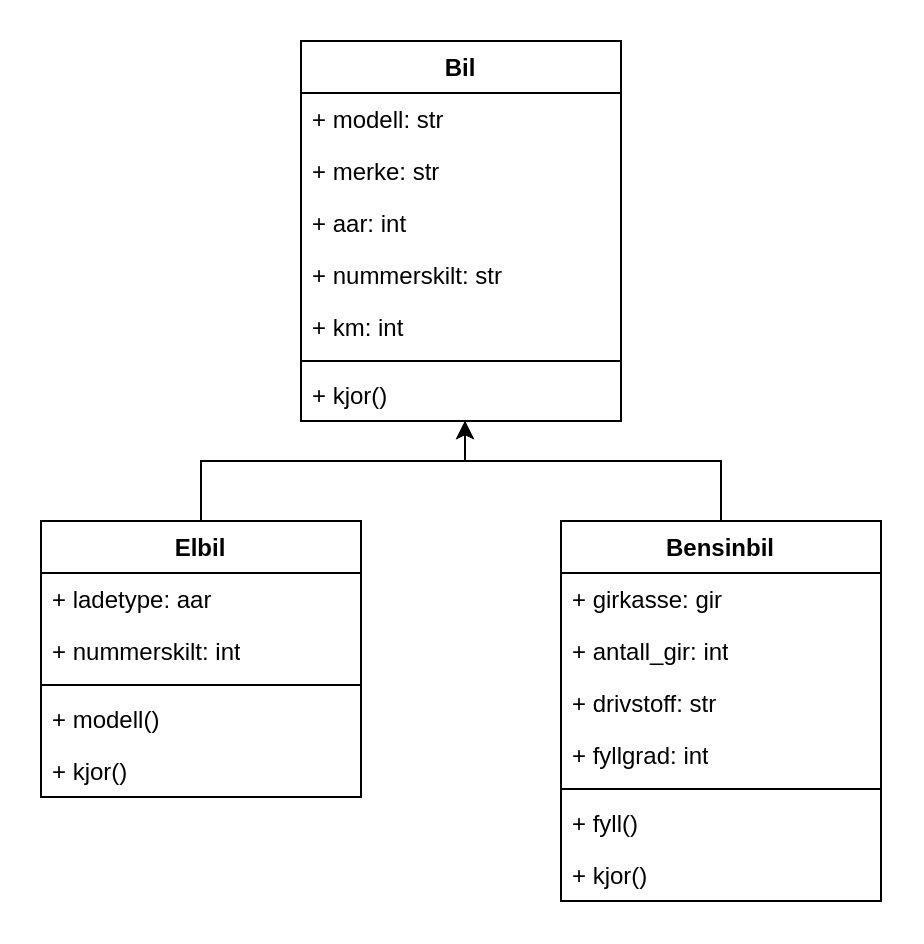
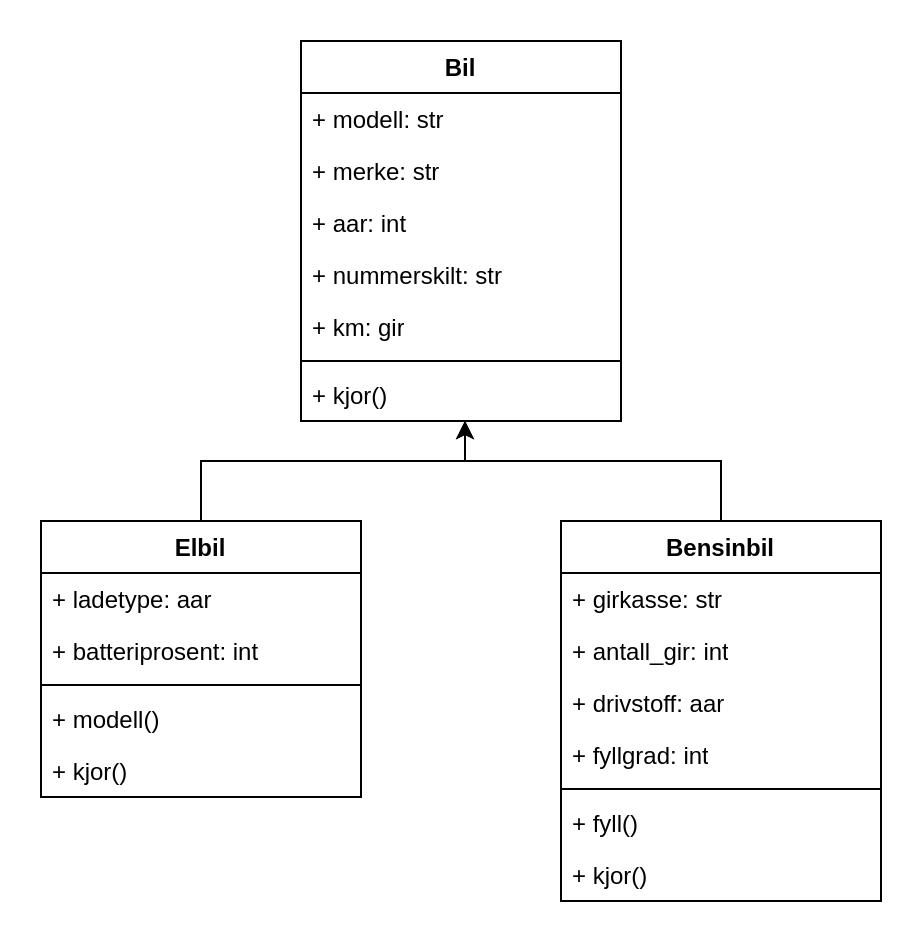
node "+ km: int": label "+ km: int" -> "+ km: gir"
node "+ girkasse: gir": label "+ girkasse: gir" -> "+ girkasse: str"
node "+ nummerskilt: int": label "+ nummerskilt: int" -> "+ batteriprosent: int"
node "+ drivstoff: str": label "+ drivstoff: str" -> "+ drivstoff: aar"
